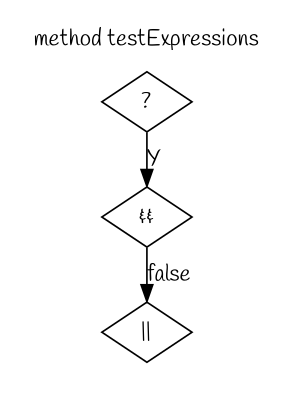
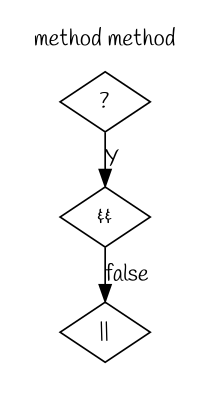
cluster "method testExpressions": label "method testExpressions" -> "method method"
